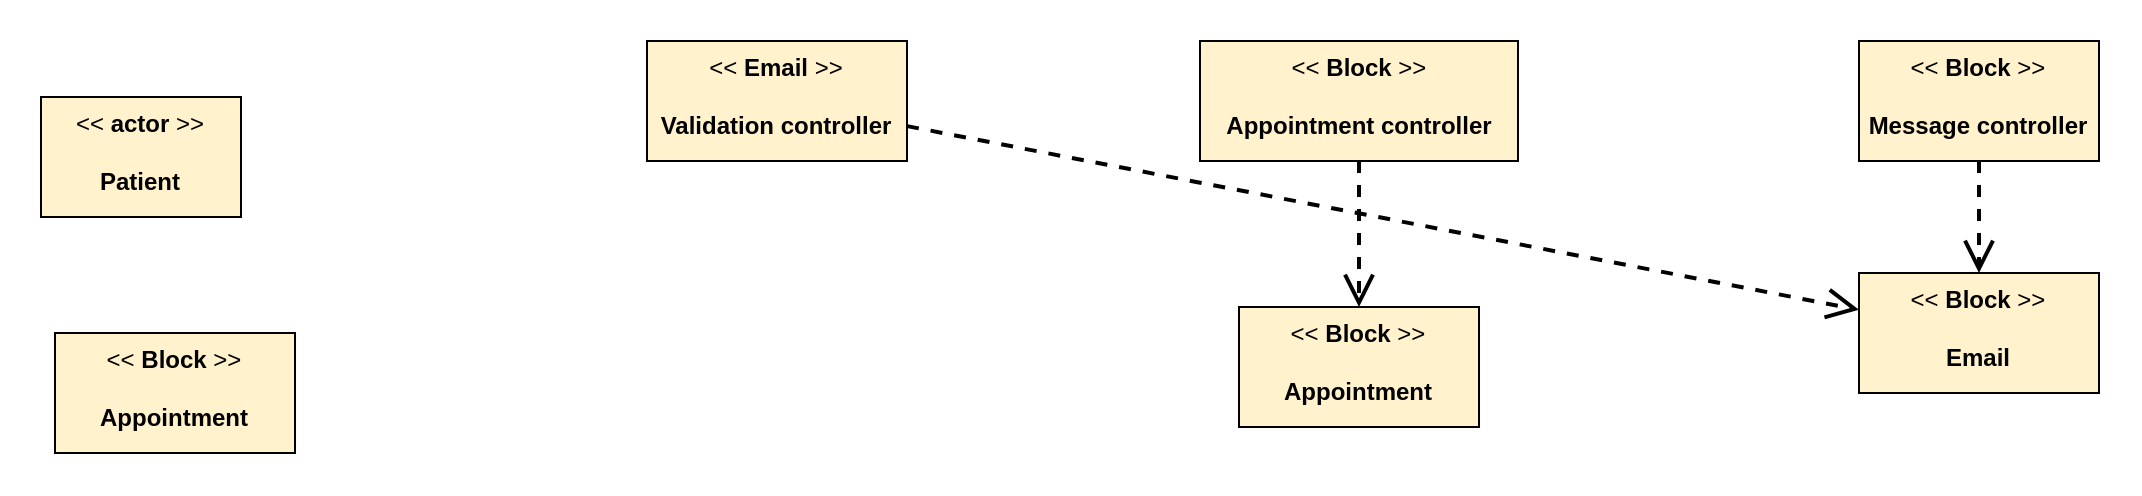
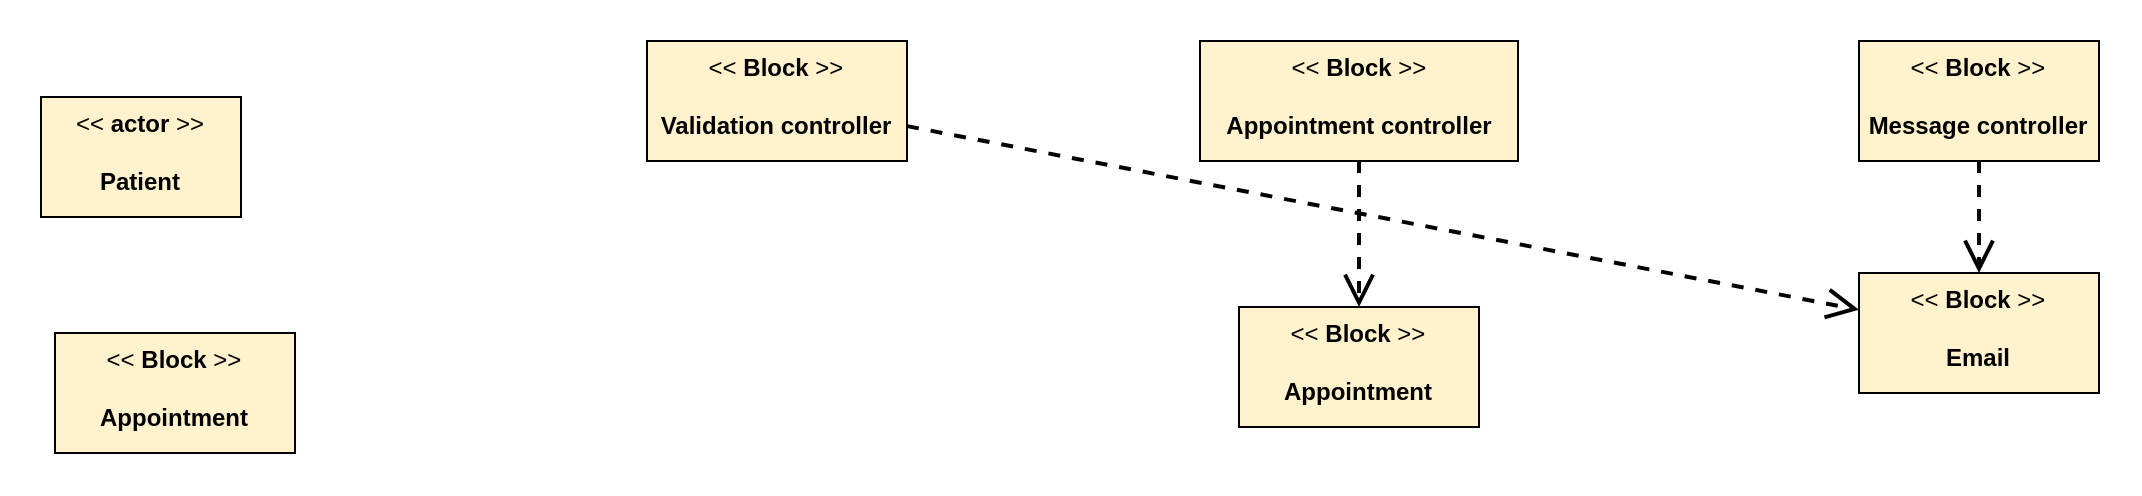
node "<< Email >> Validation controller": label "<< Email >> Validation controller" -> "<< Block >> Validation controller"
